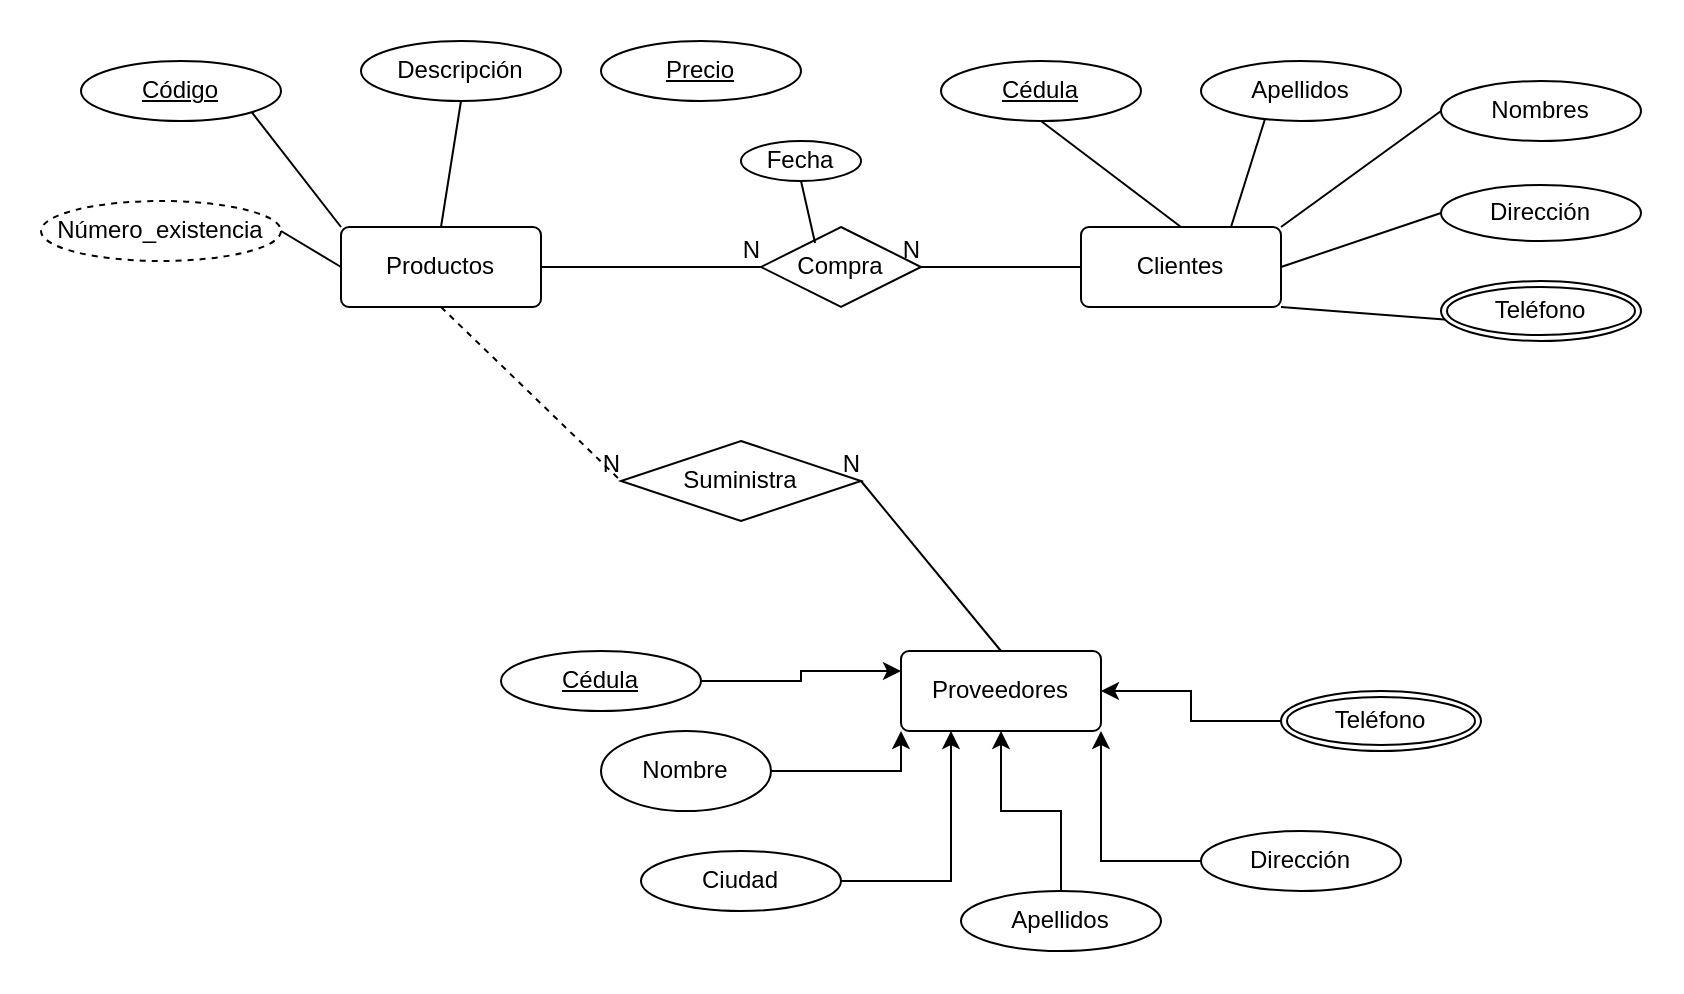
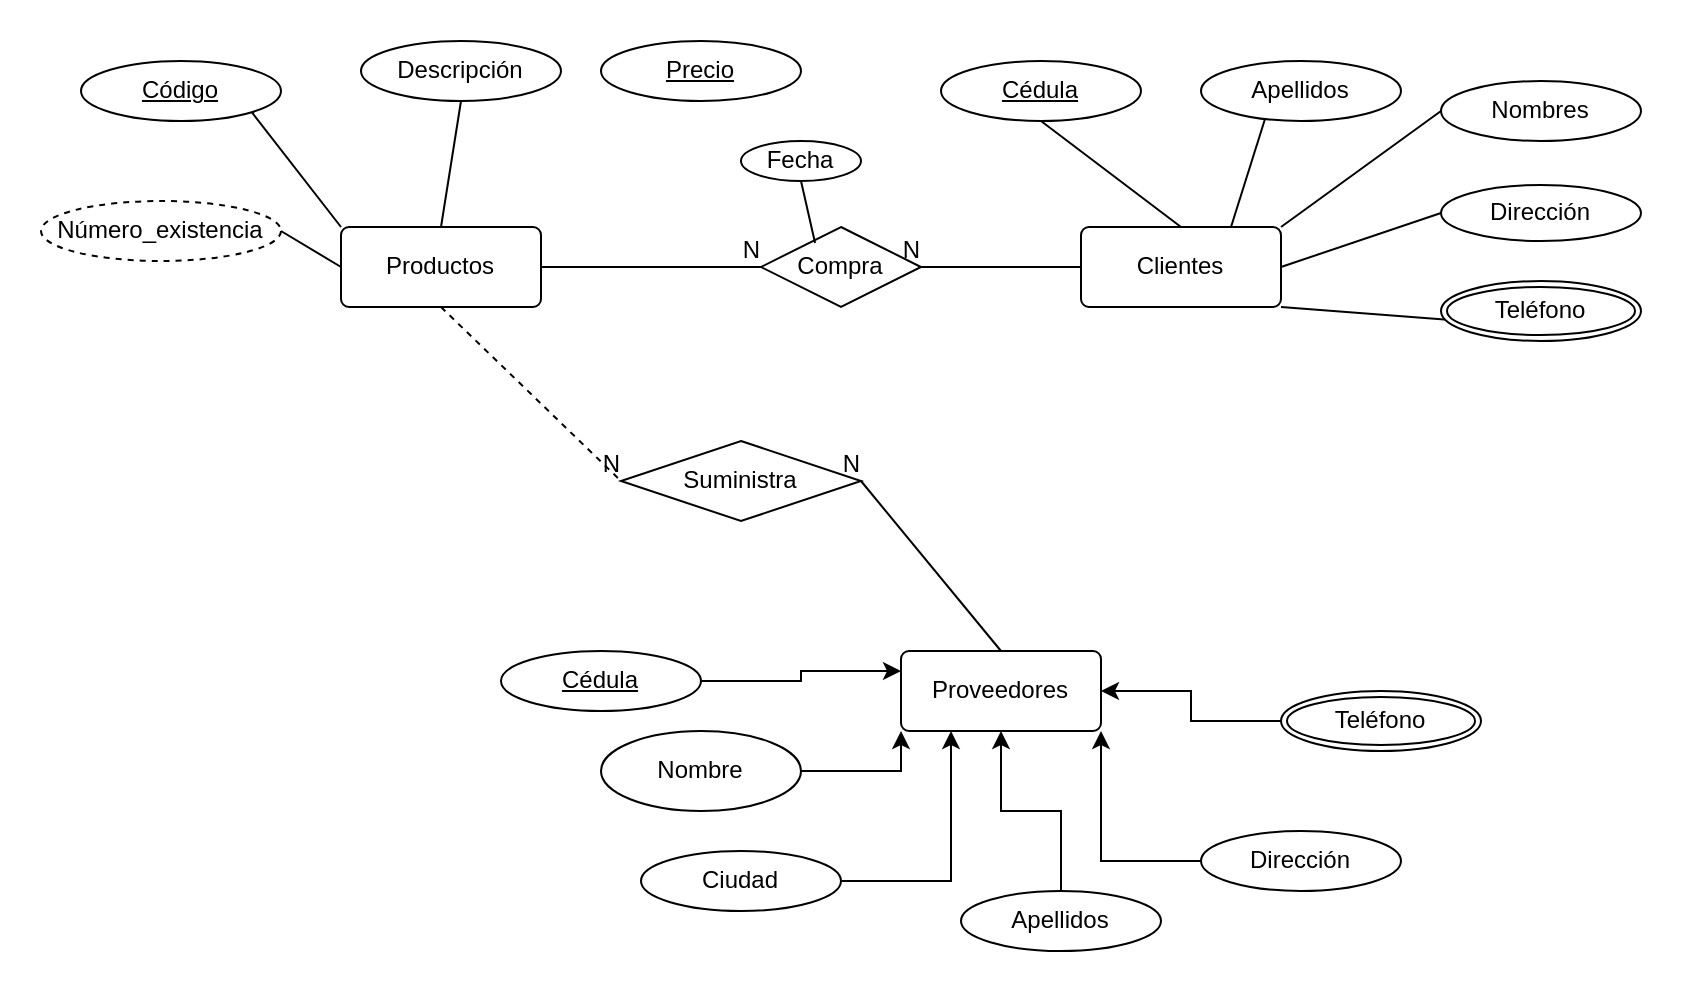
node "Nombre": size 170x80 -> 200x80
